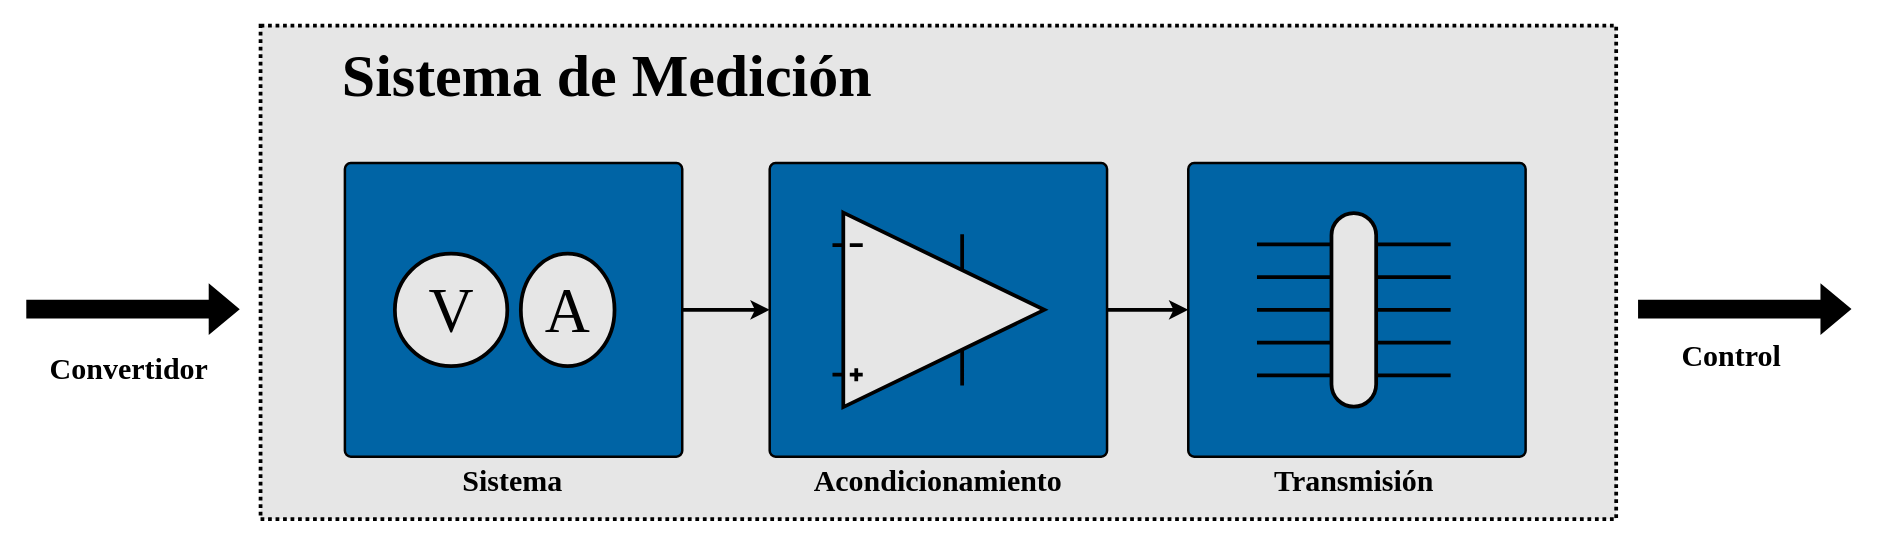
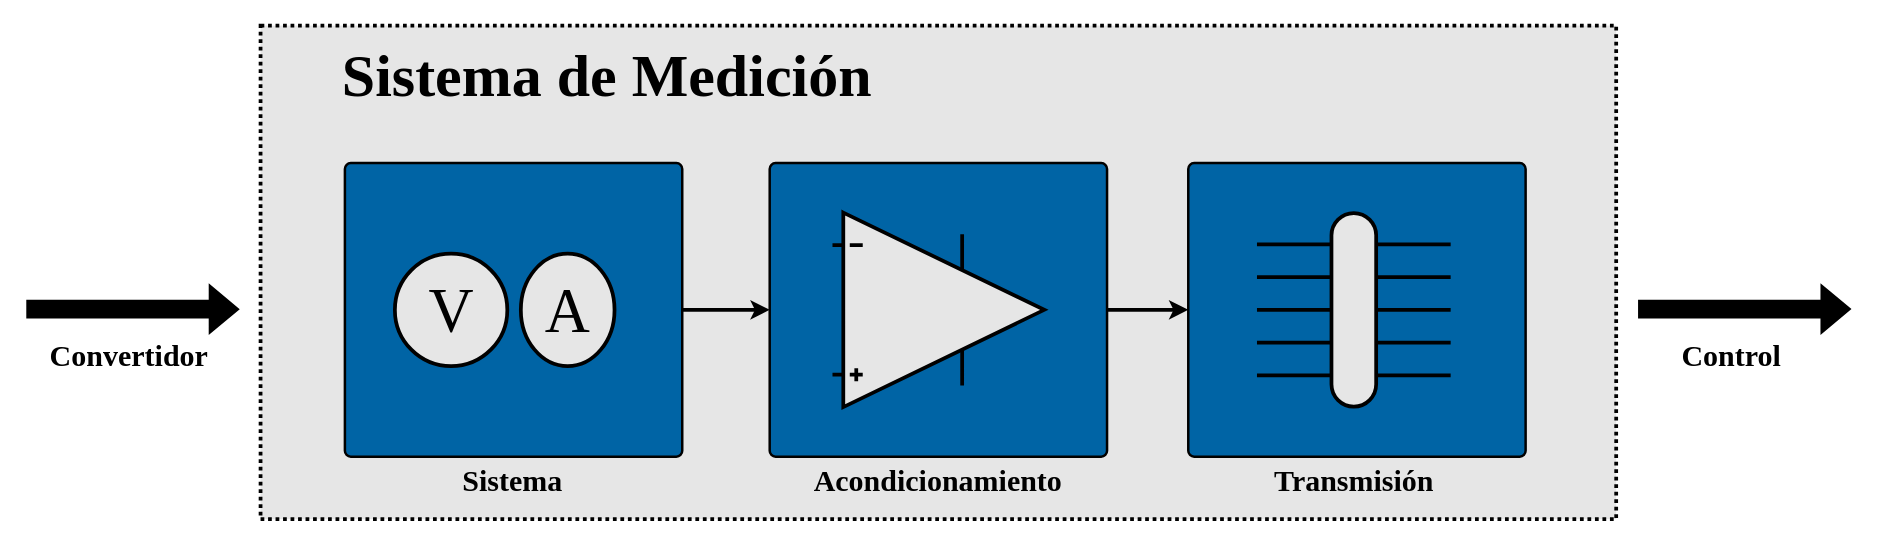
node "Convertidor": moved (129, 369) -> (129, 357)
